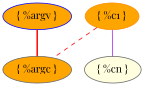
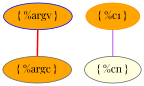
edge "{ %c1 }" -- "{ %argc }": removed
